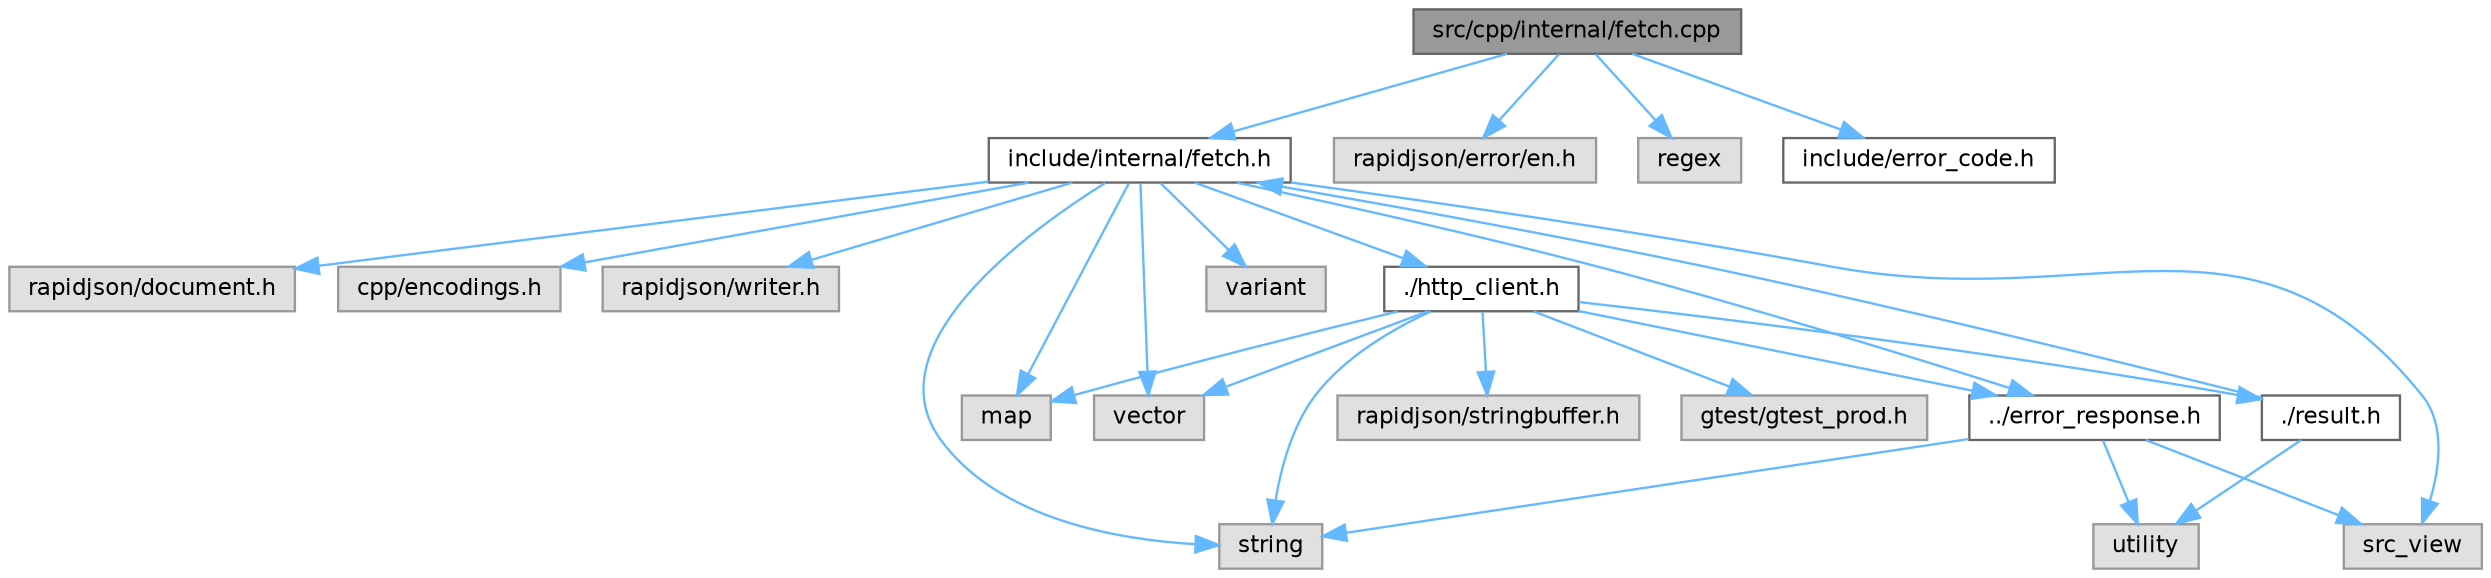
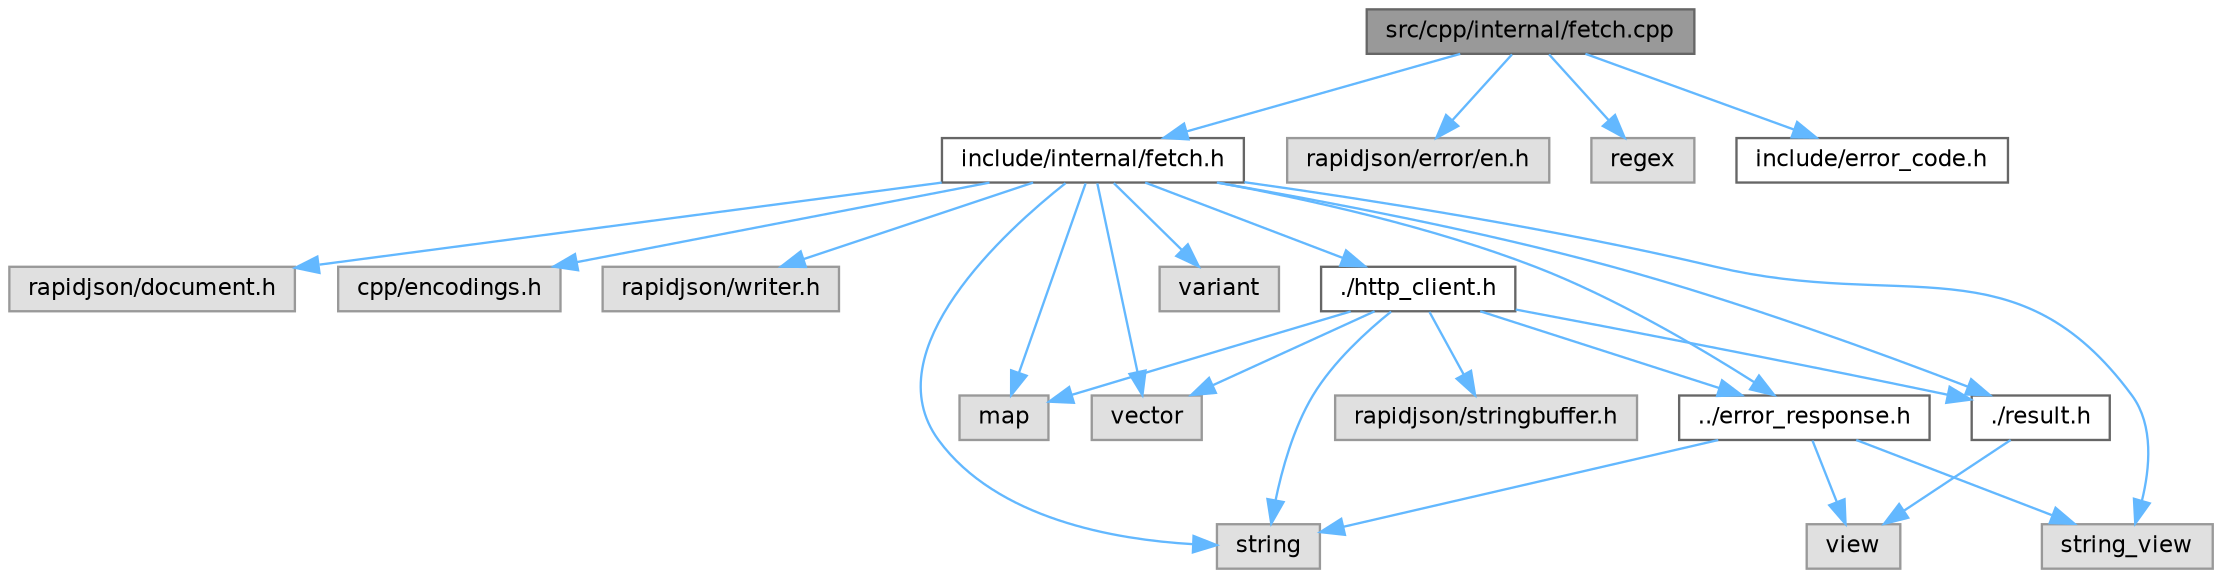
edge "./result.h" -> "include/internal/fetch.h": reversed
node "gtest/gtest_prod.h": removed
node "utility": label "utility" -> "view"
node "src_view": label "src_view" -> "string_view"
